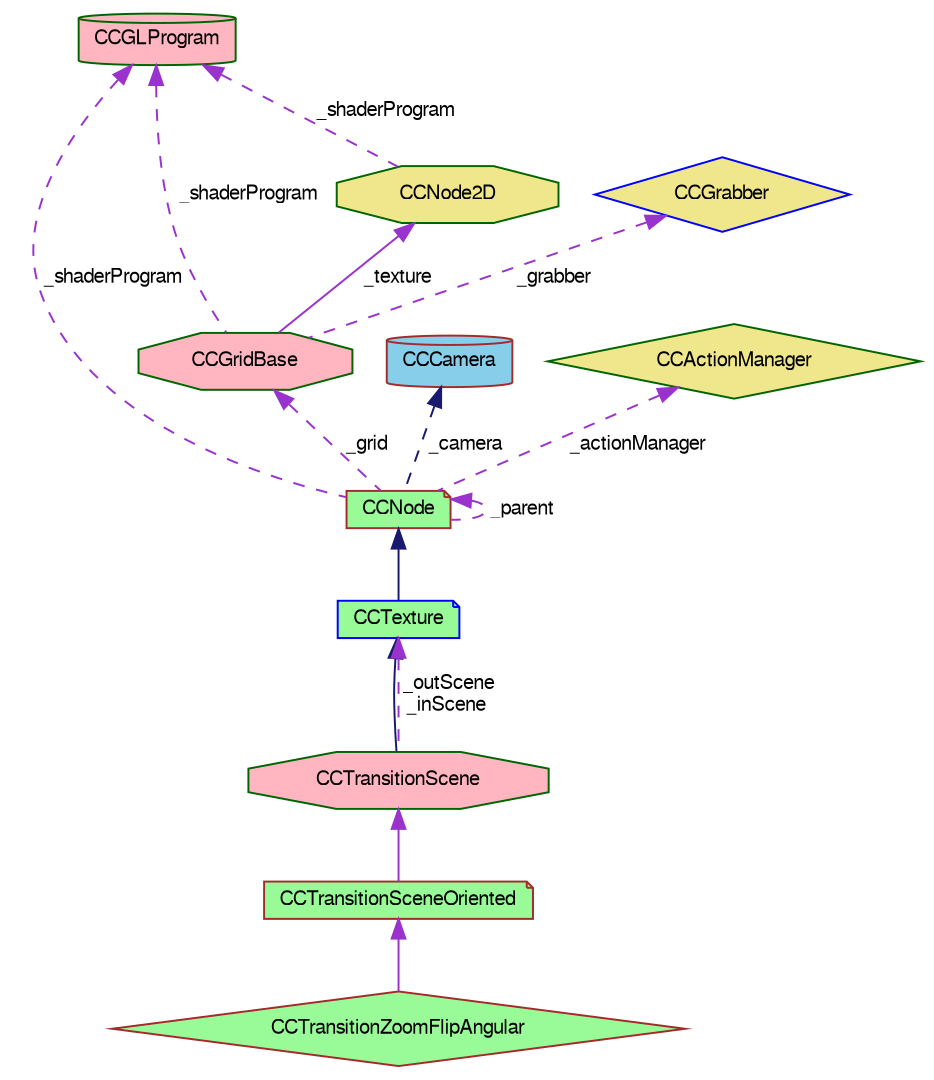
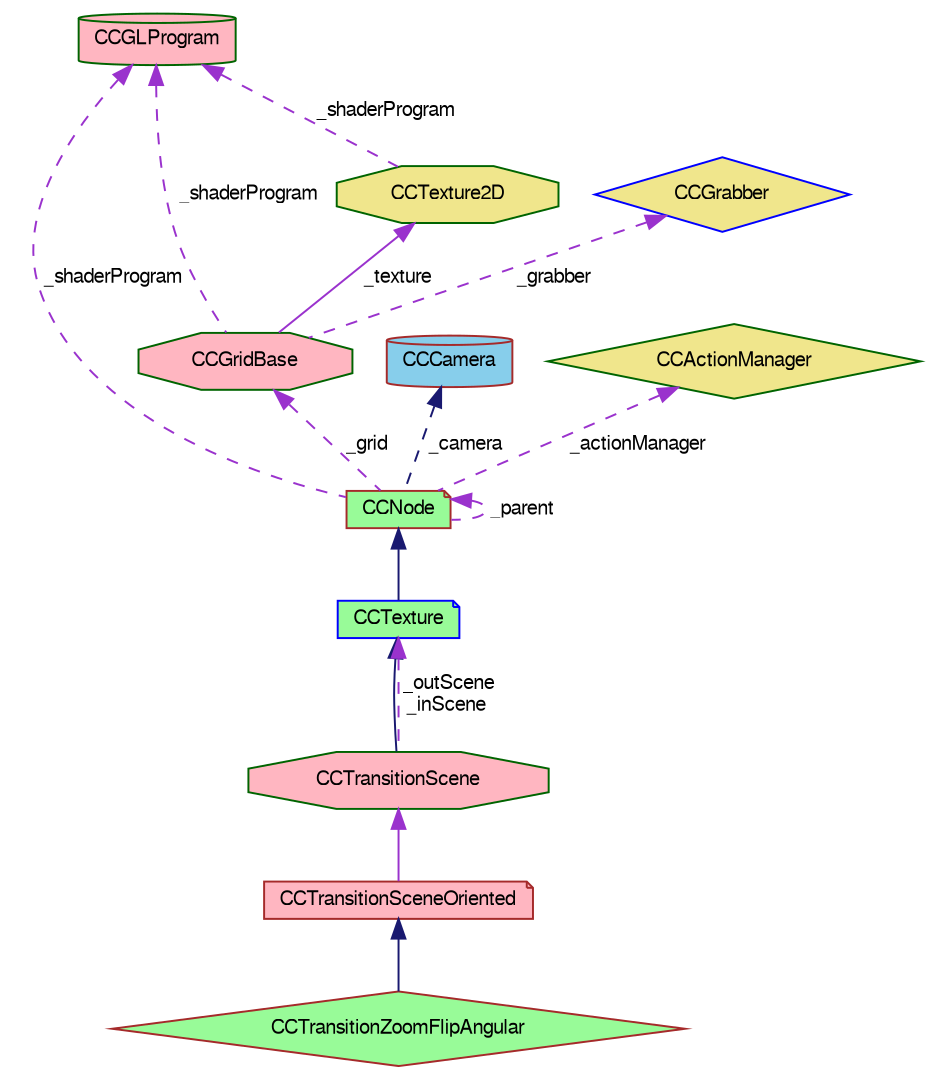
node "CCNode2D": label "CCNode2D" -> "CCTexture2D"
node "CCTransitionSceneOriented": fillcolor palegreen -> lightpink
edge "CCTransitionZoomFlipAngular" -> "CCTransitionSceneOriented": color darkorchid3 -> midnightblue
